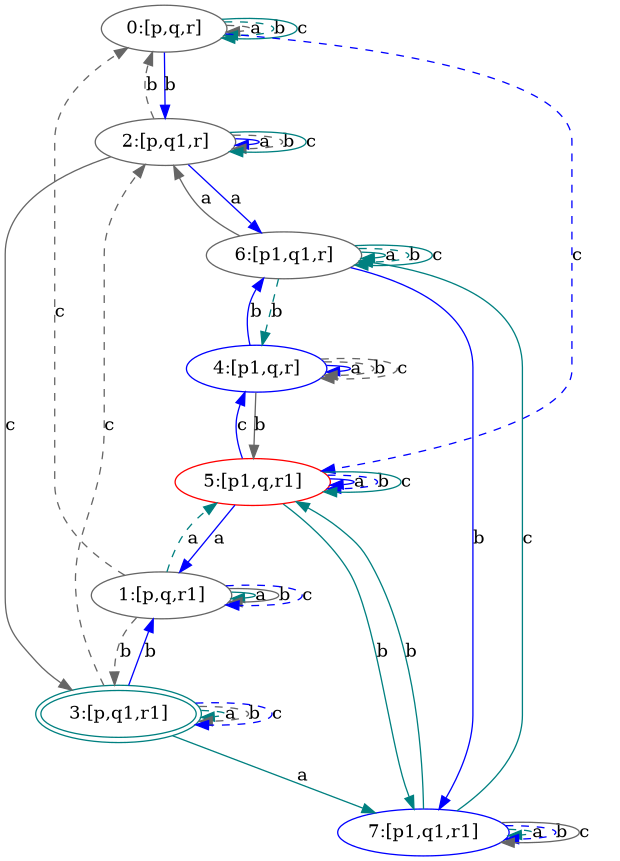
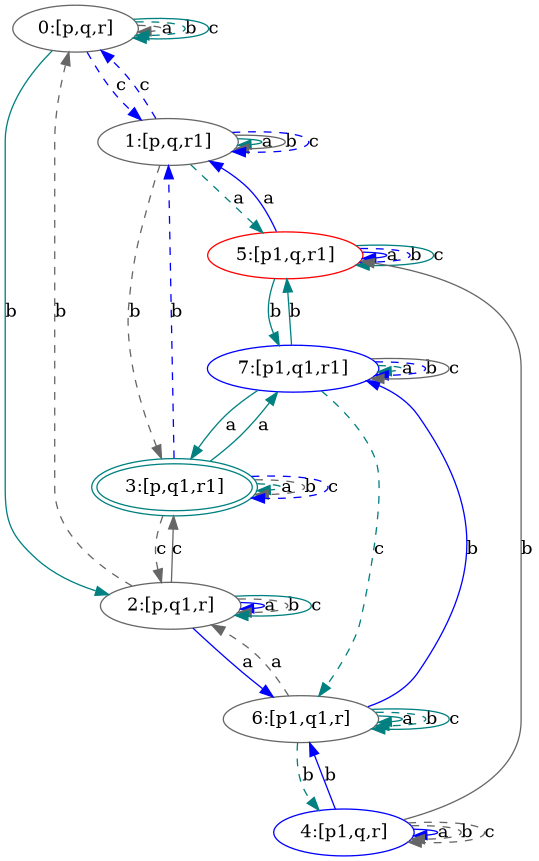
edge "0:[p,q,r]" -> "2:[p,q1,r]": color blue -> teal
edge "0:[p,q,r]" -> "5:[p1,q,r1]": now "0:[p,q,r]" -> "1:[p,q,r1]"
edge "6:[p1,q1,r]" -> "2:[p,q1,r]": style solid -> dashed
edge "1:[p,q,r1]" -> "0:[p,q,r]": color gray40 -> blue
edge "7:[p1,q1,r1]" -> "3:[p,q1,r1]": added, label "a"
edge "5:[p1,q,r1]" -> "4:[p1,q,r]": removed, label "c"
edge "7:[p1,q1,r1]" -> "6:[p1,q1,r]": style solid -> dashed
edge "3:[p,q1,r1]" -> "1:[p,q,r1]": style solid -> dashed
